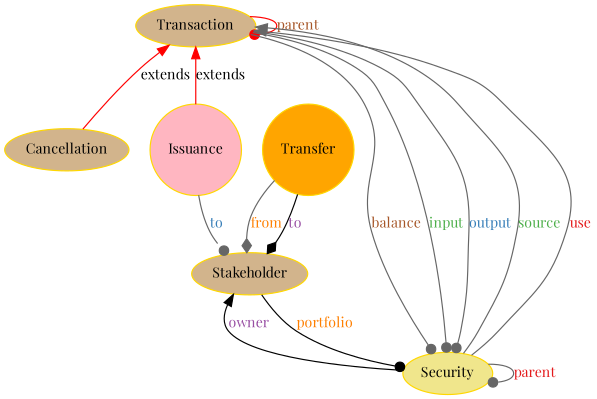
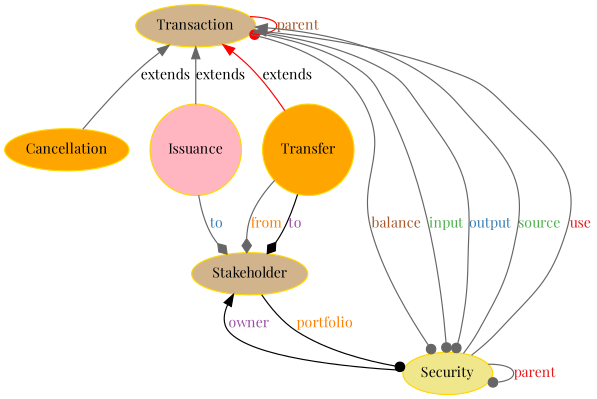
edge "Transfer" -> "Transaction": added, label "extends"
edge "Issuance" -> "Transaction": color red -> gray40
edge "Cancellation" -> "Transaction": color red -> gray40
node "Cancellation": fillcolor tan -> orange
edge "Issuance" -> "Stakeholder": arrowhead dot -> diamond
